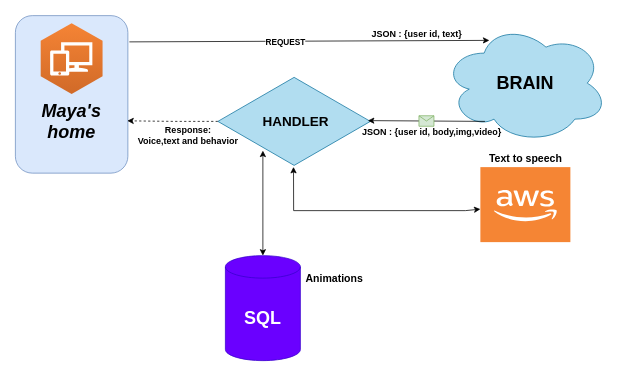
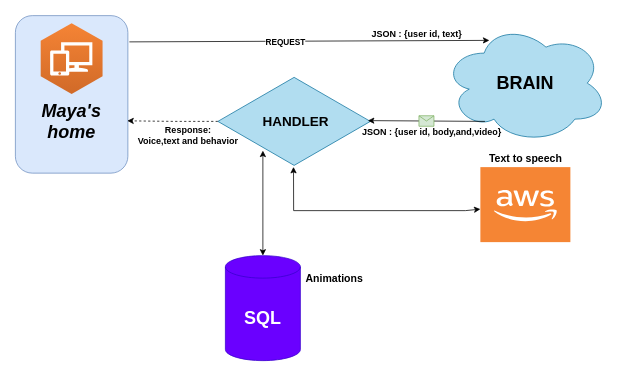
node "JSON : {user id, body,img,video}": label "JSON : {user id, body,img,video}" -> "JSON : {user id, body,and,video}"
